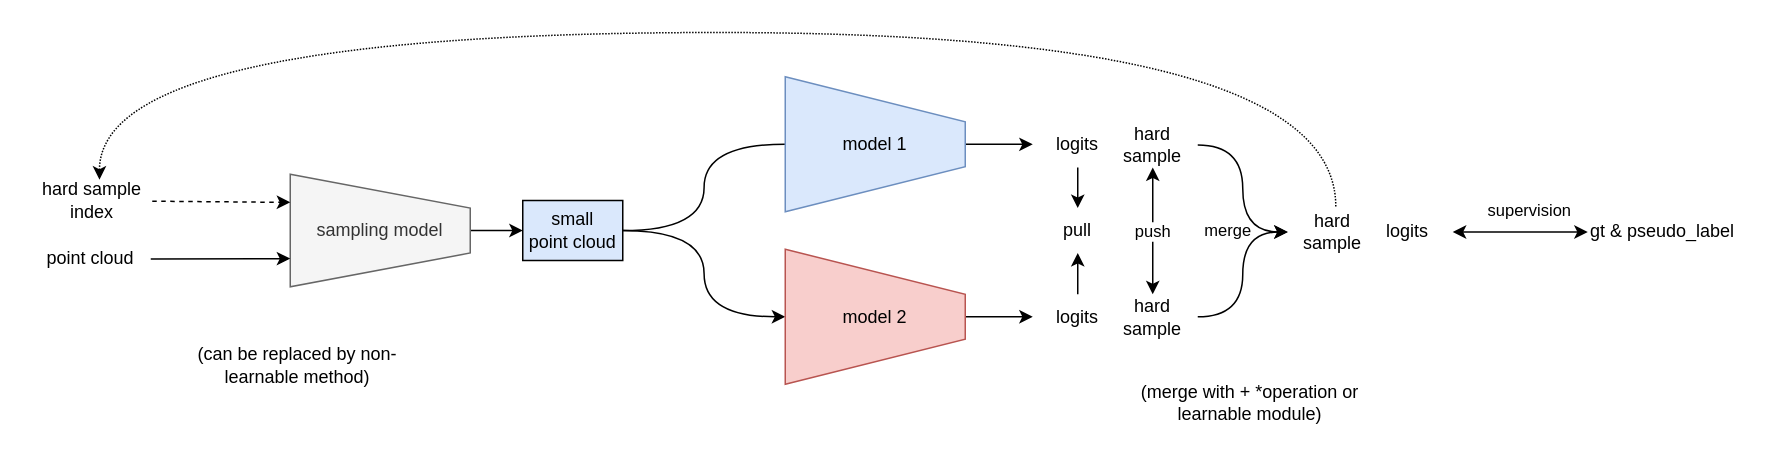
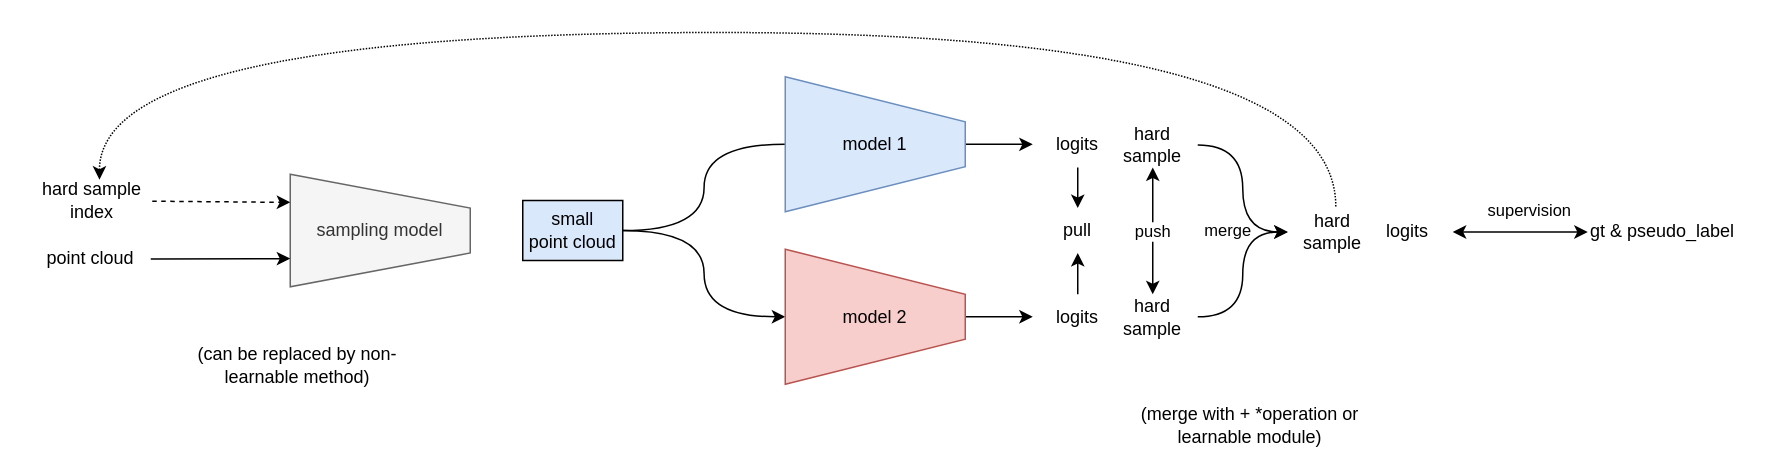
edge "sampling model" -> "small point cloud": removed
node "(merge with + *operation or learnable module)": moved (1250, 403) -> (1250, 425)
